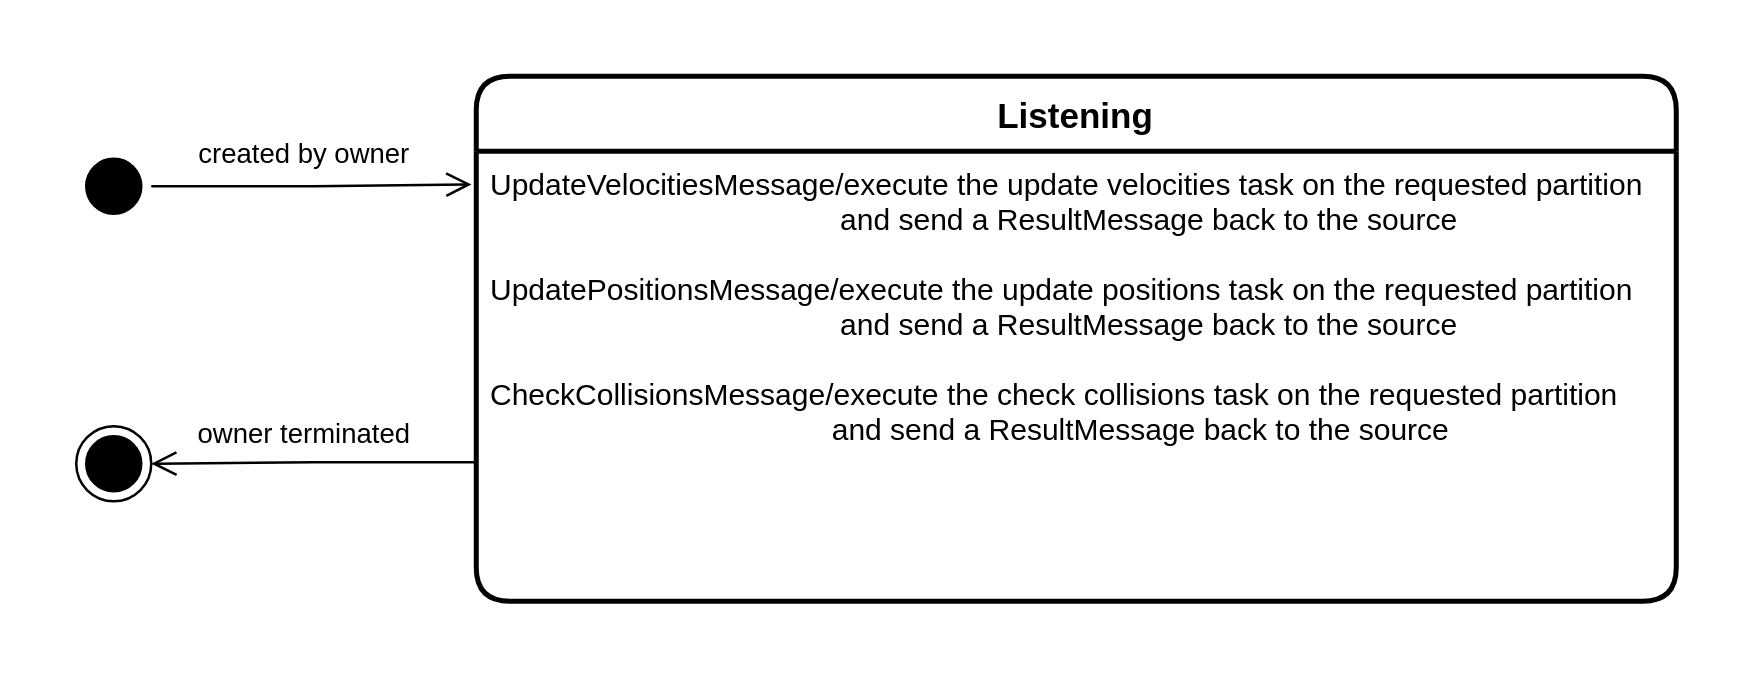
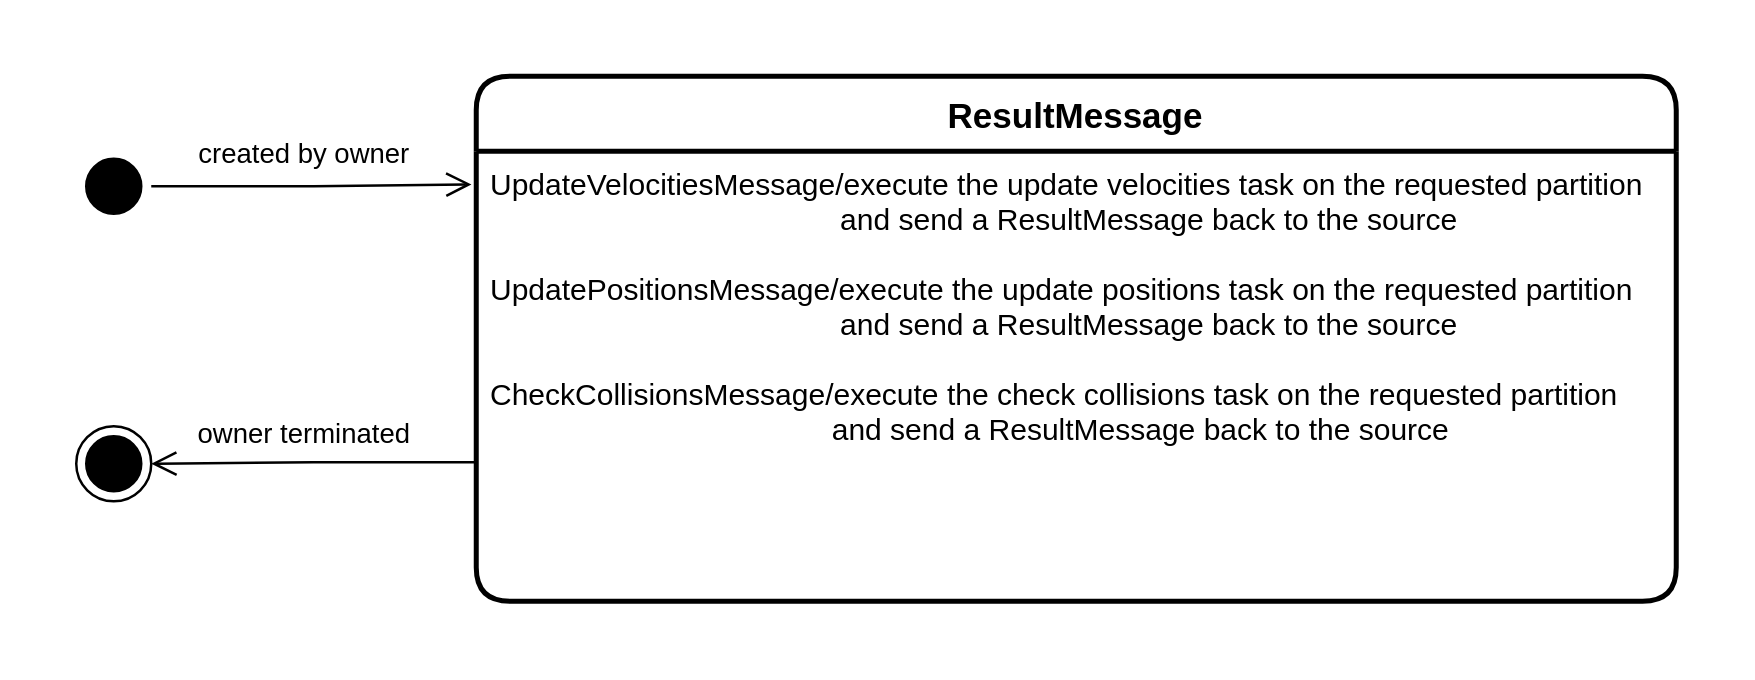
node "Listening": label "Listening" -> "ResultMessage"
